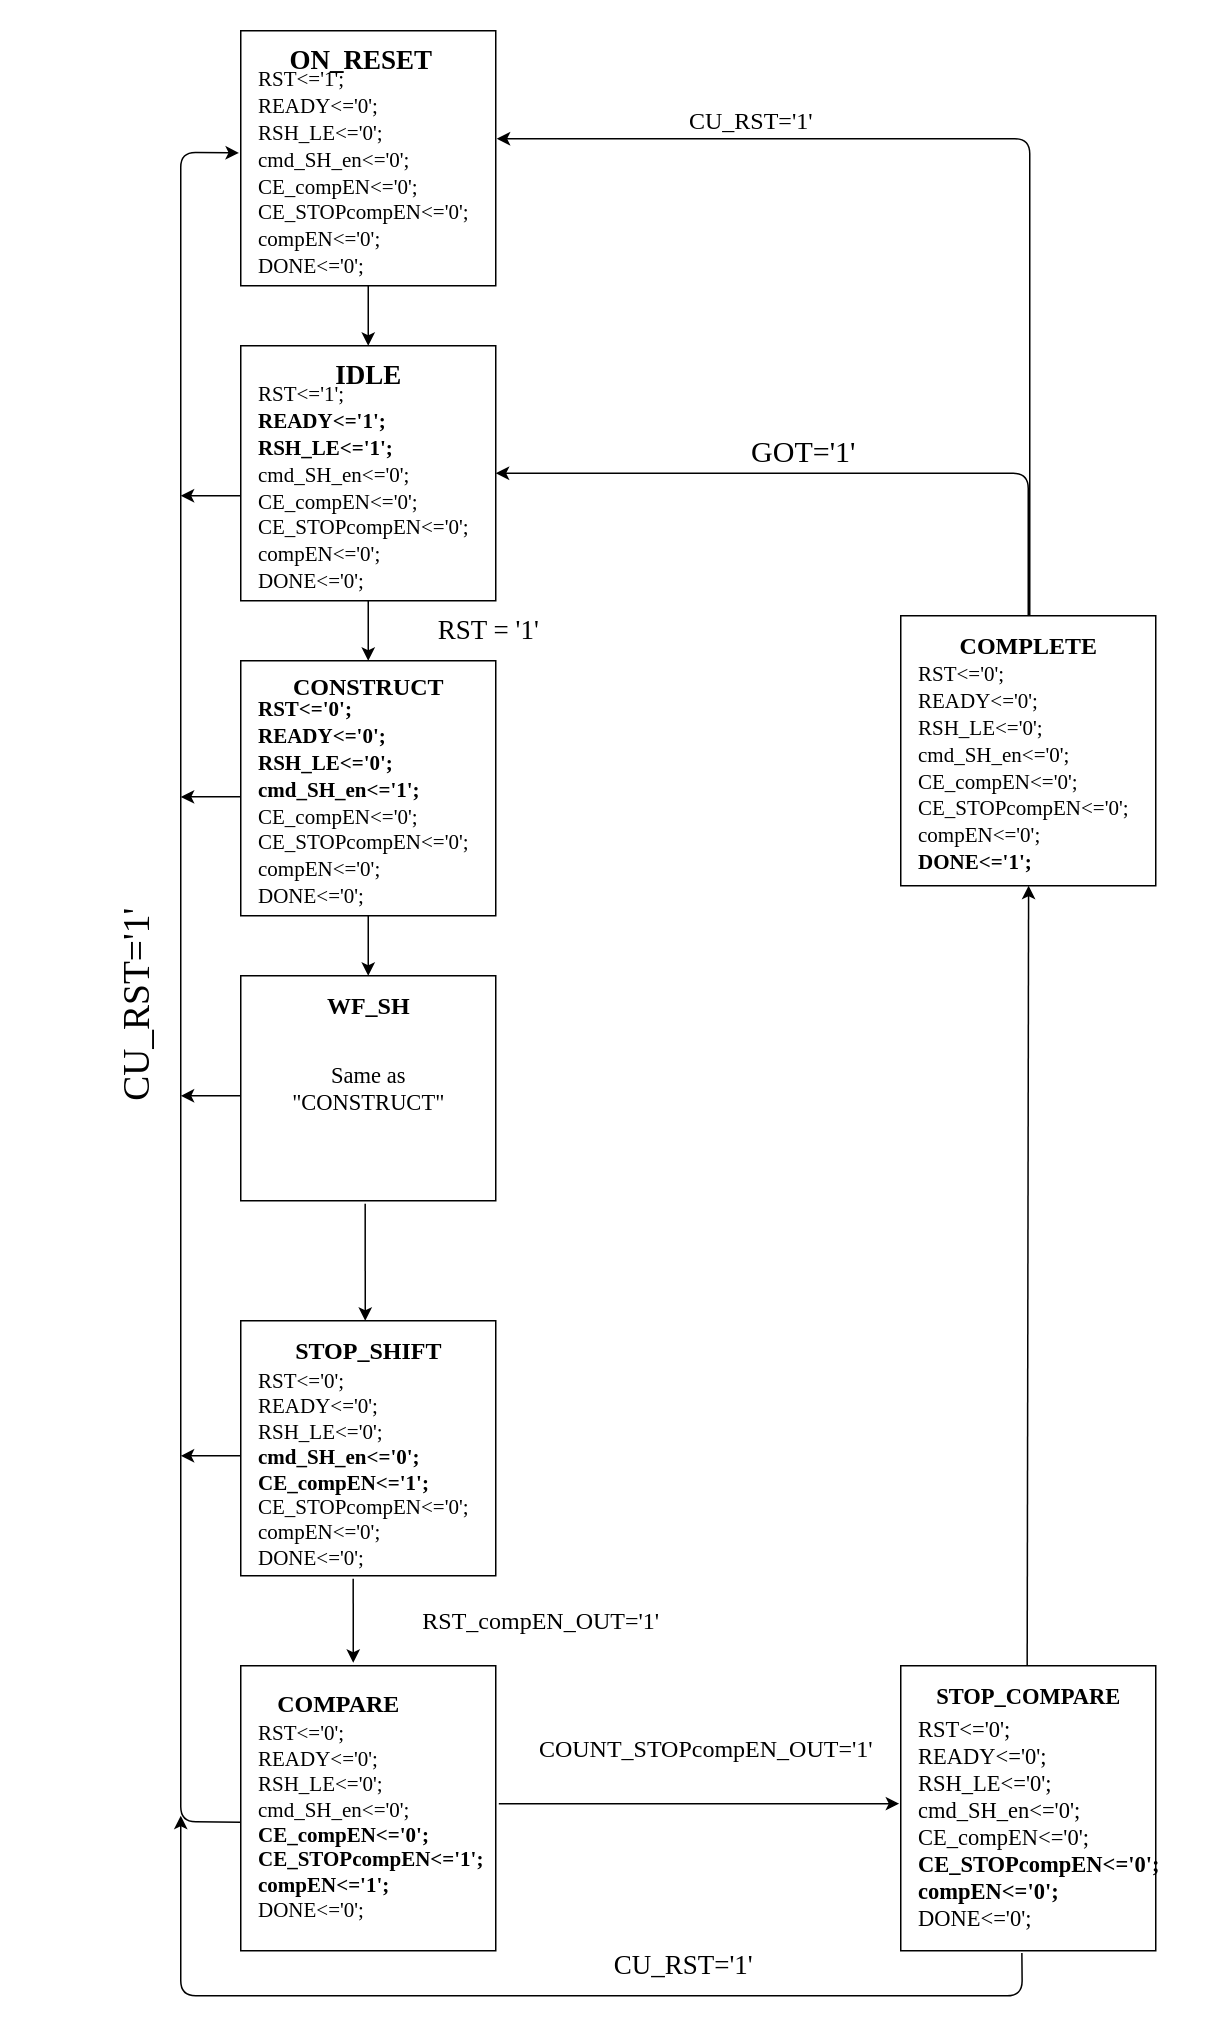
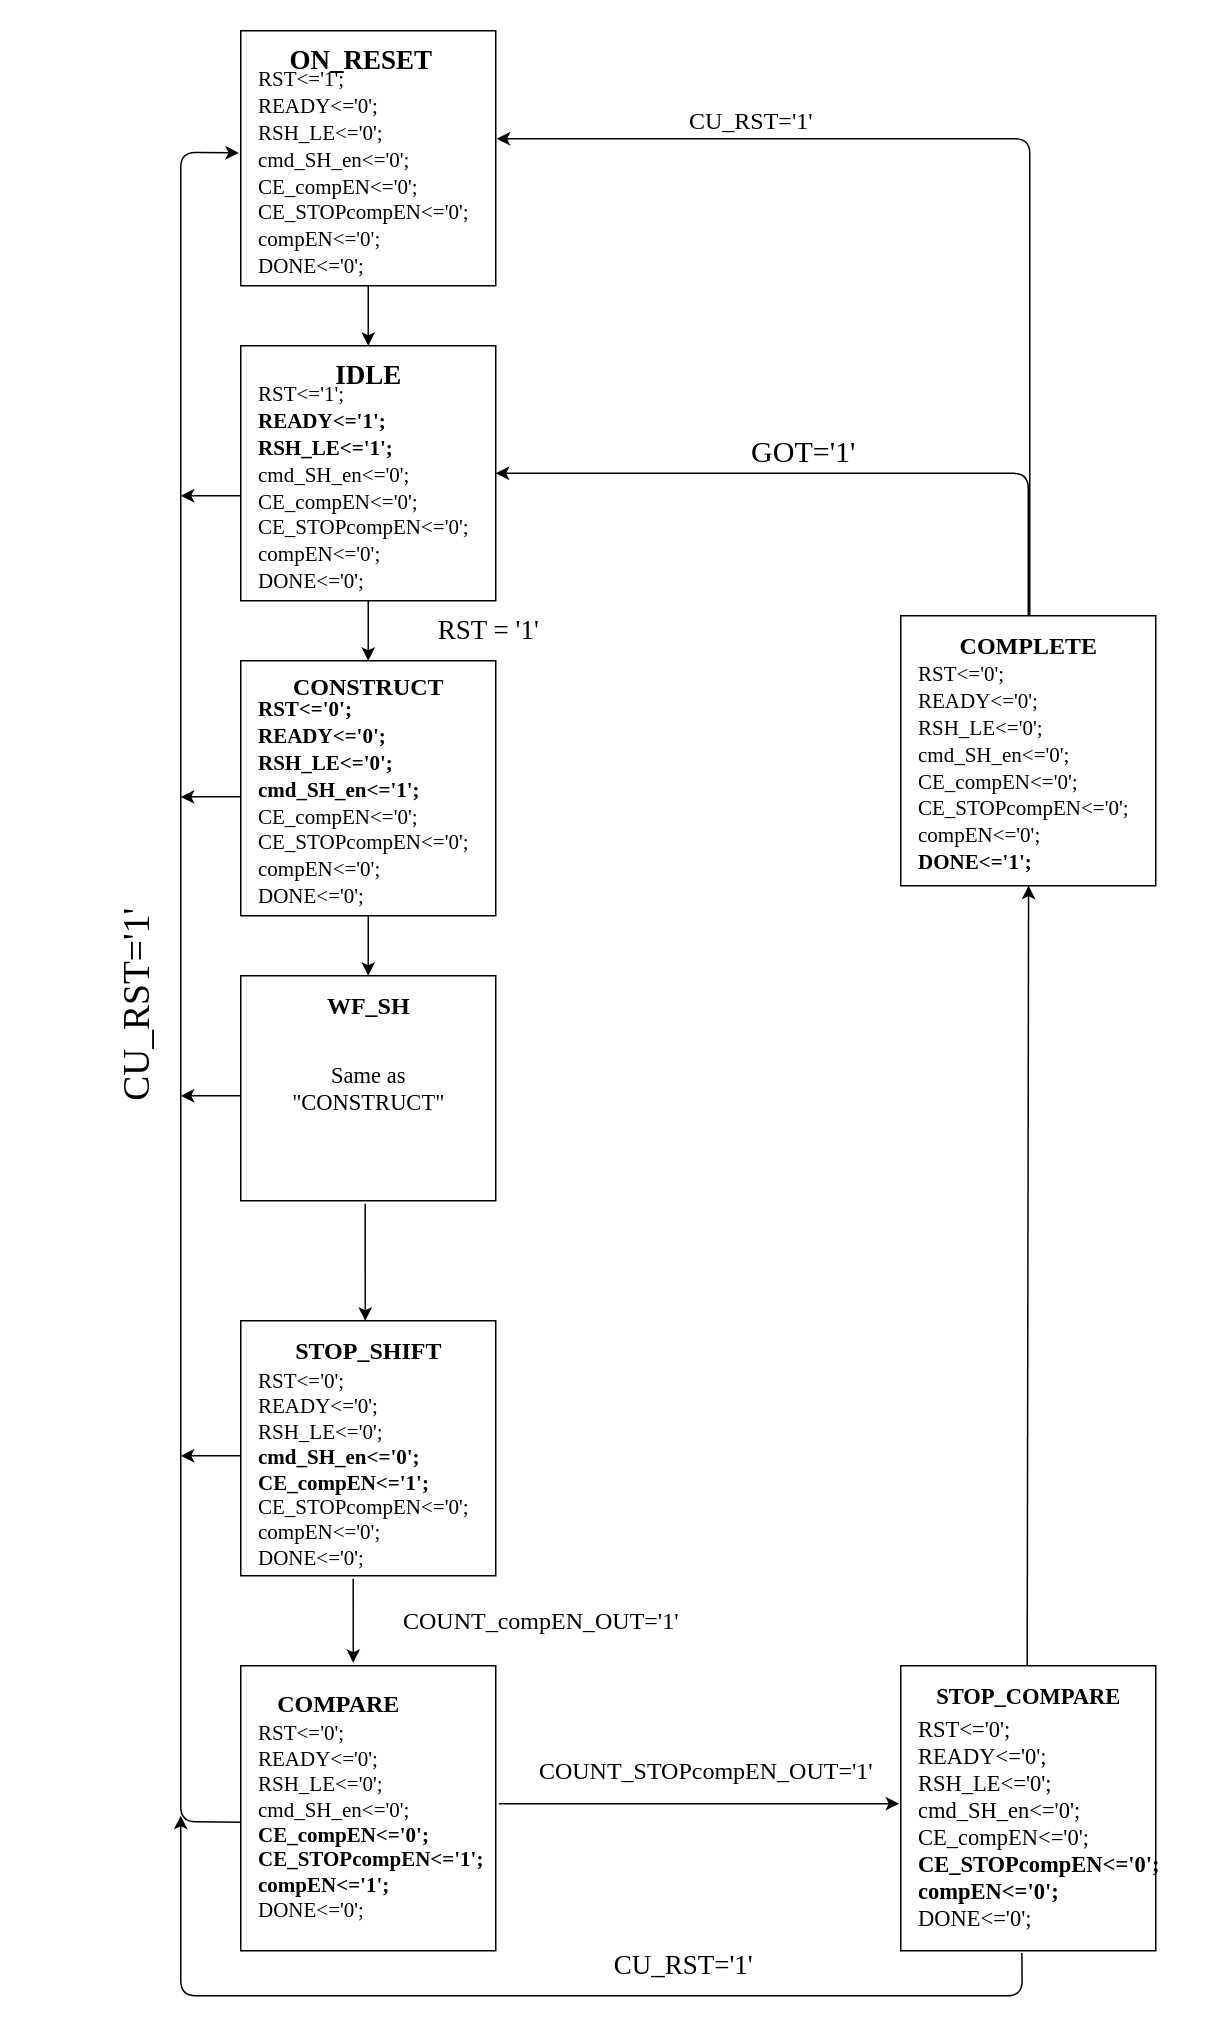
node "RST_compEN_OUT='1'": label "RST_compEN_OUT='1'" -> "COUNT_compEN_OUT='1'"
node "COUNT_STOPcompEN_OUT='1'": moved (706, 1748) -> (706, 1771)
